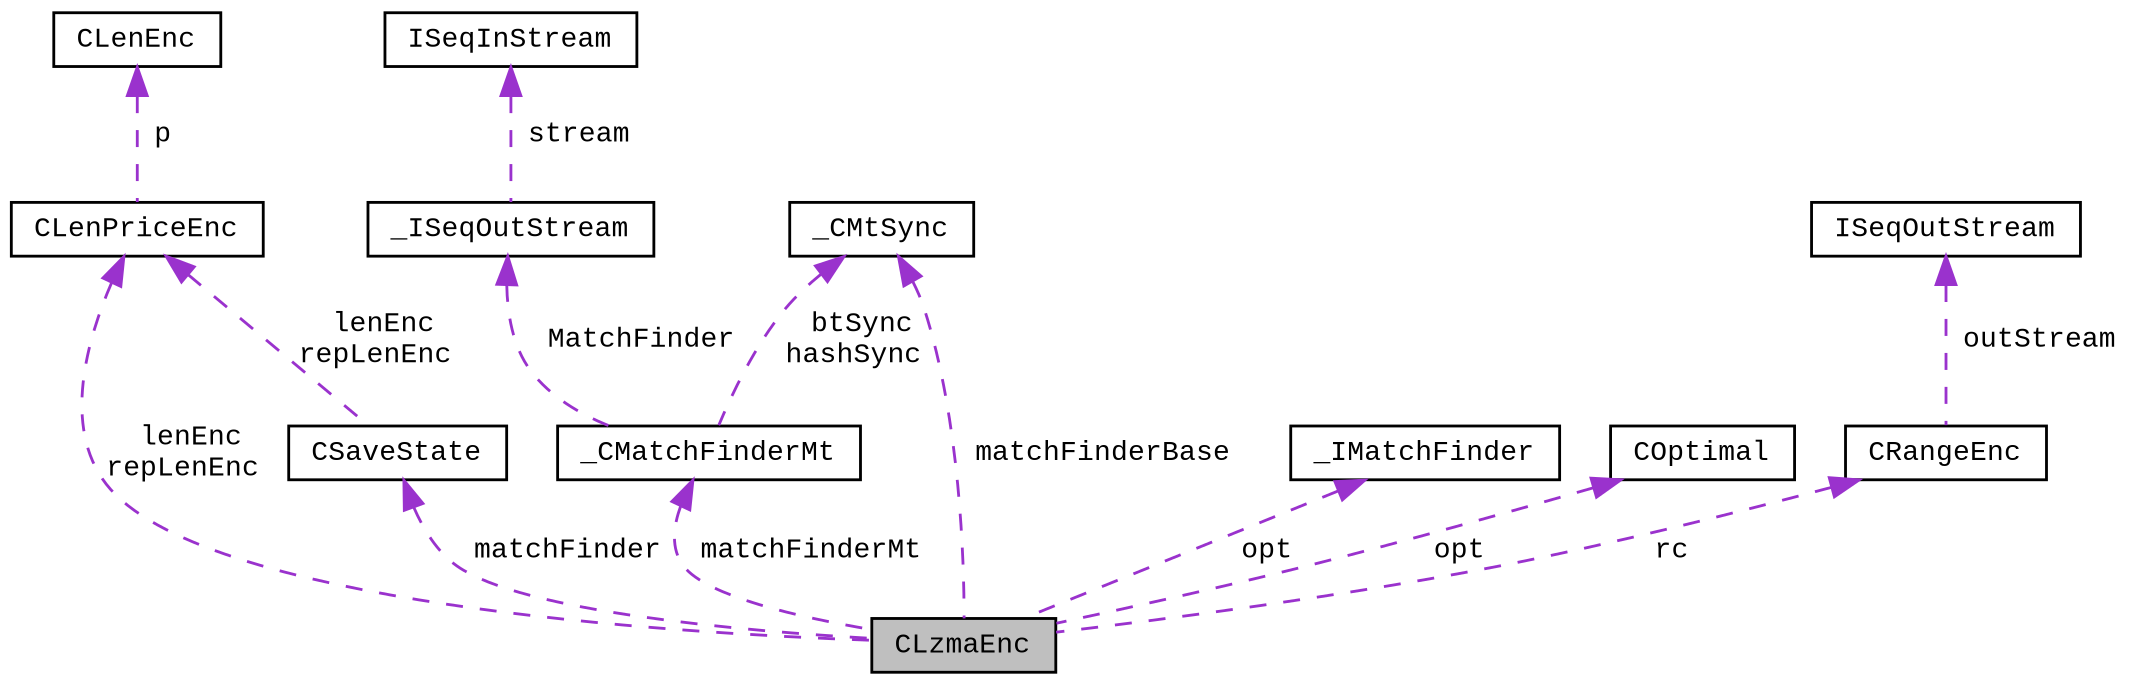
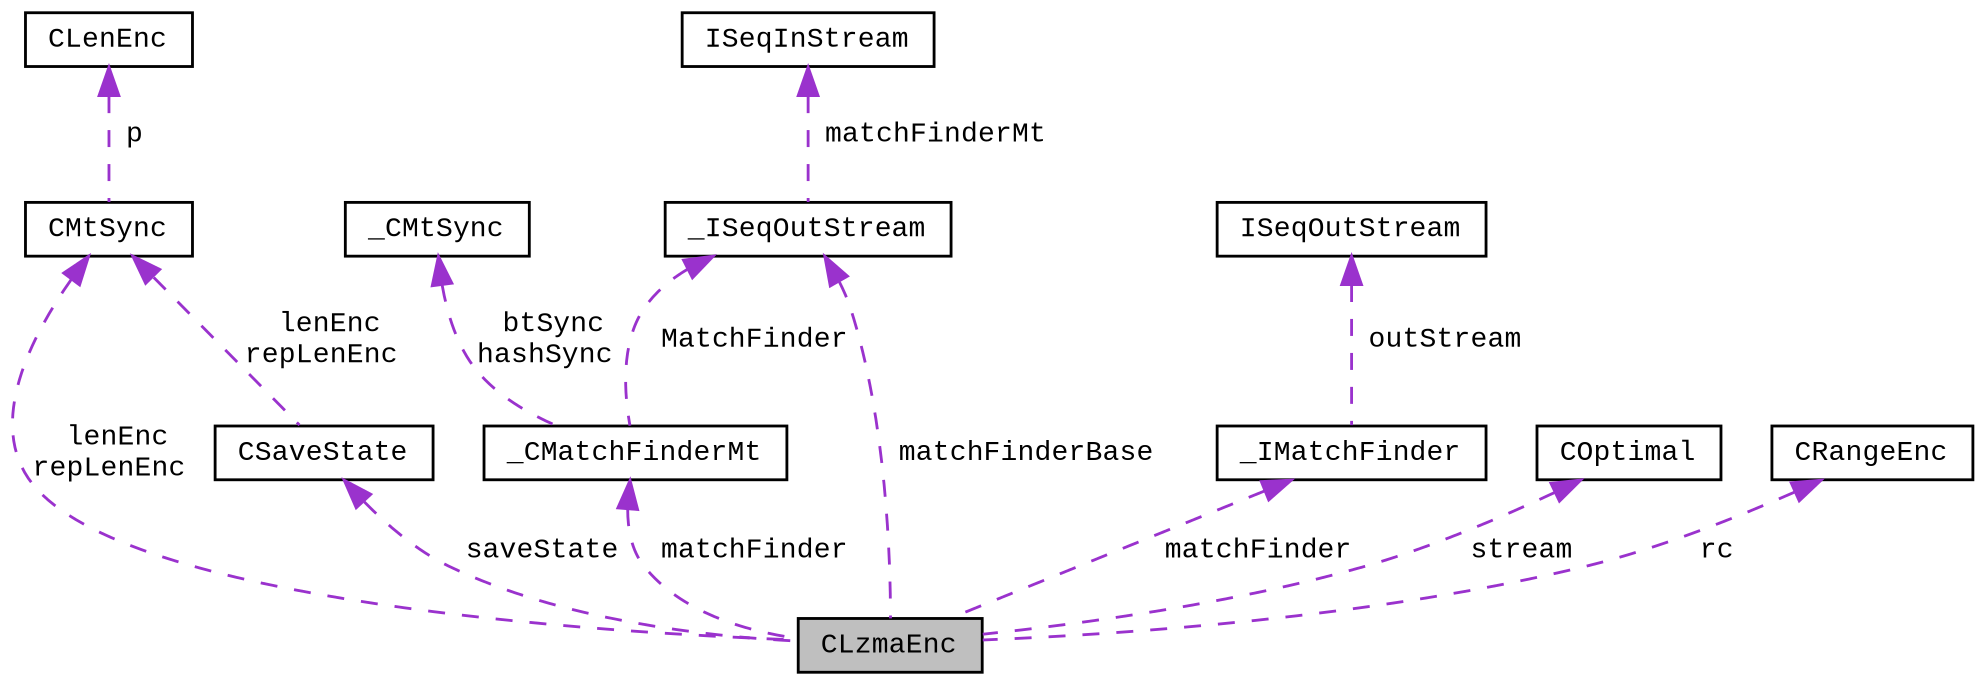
edge "_ISeqOutStream" -> "ISeqInStream": label " stream" -> " matchFinderMt"
node "CLenPriceEnc": label "CLenPriceEnc" -> "CMtSync"
edge "CRangeEnc" -> "ISeqOutStream": now "_IMatchFinder" -> "ISeqOutStream"
edge "CLzmaEnc" -> "_CMtSync": now "CLzmaEnc" -> "_ISeqOutStream"
edge "CLzmaEnc" -> "CSaveState": label " matchFinder" -> " saveState"
edge "CLzmaEnc" -> "_CMatchFinderMt": label " matchFinderMt" -> " matchFinder"
edge "CLzmaEnc" -> "_IMatchFinder": label " opt" -> " matchFinder"
edge "CLzmaEnc" -> "COptimal": label " opt" -> " stream"
